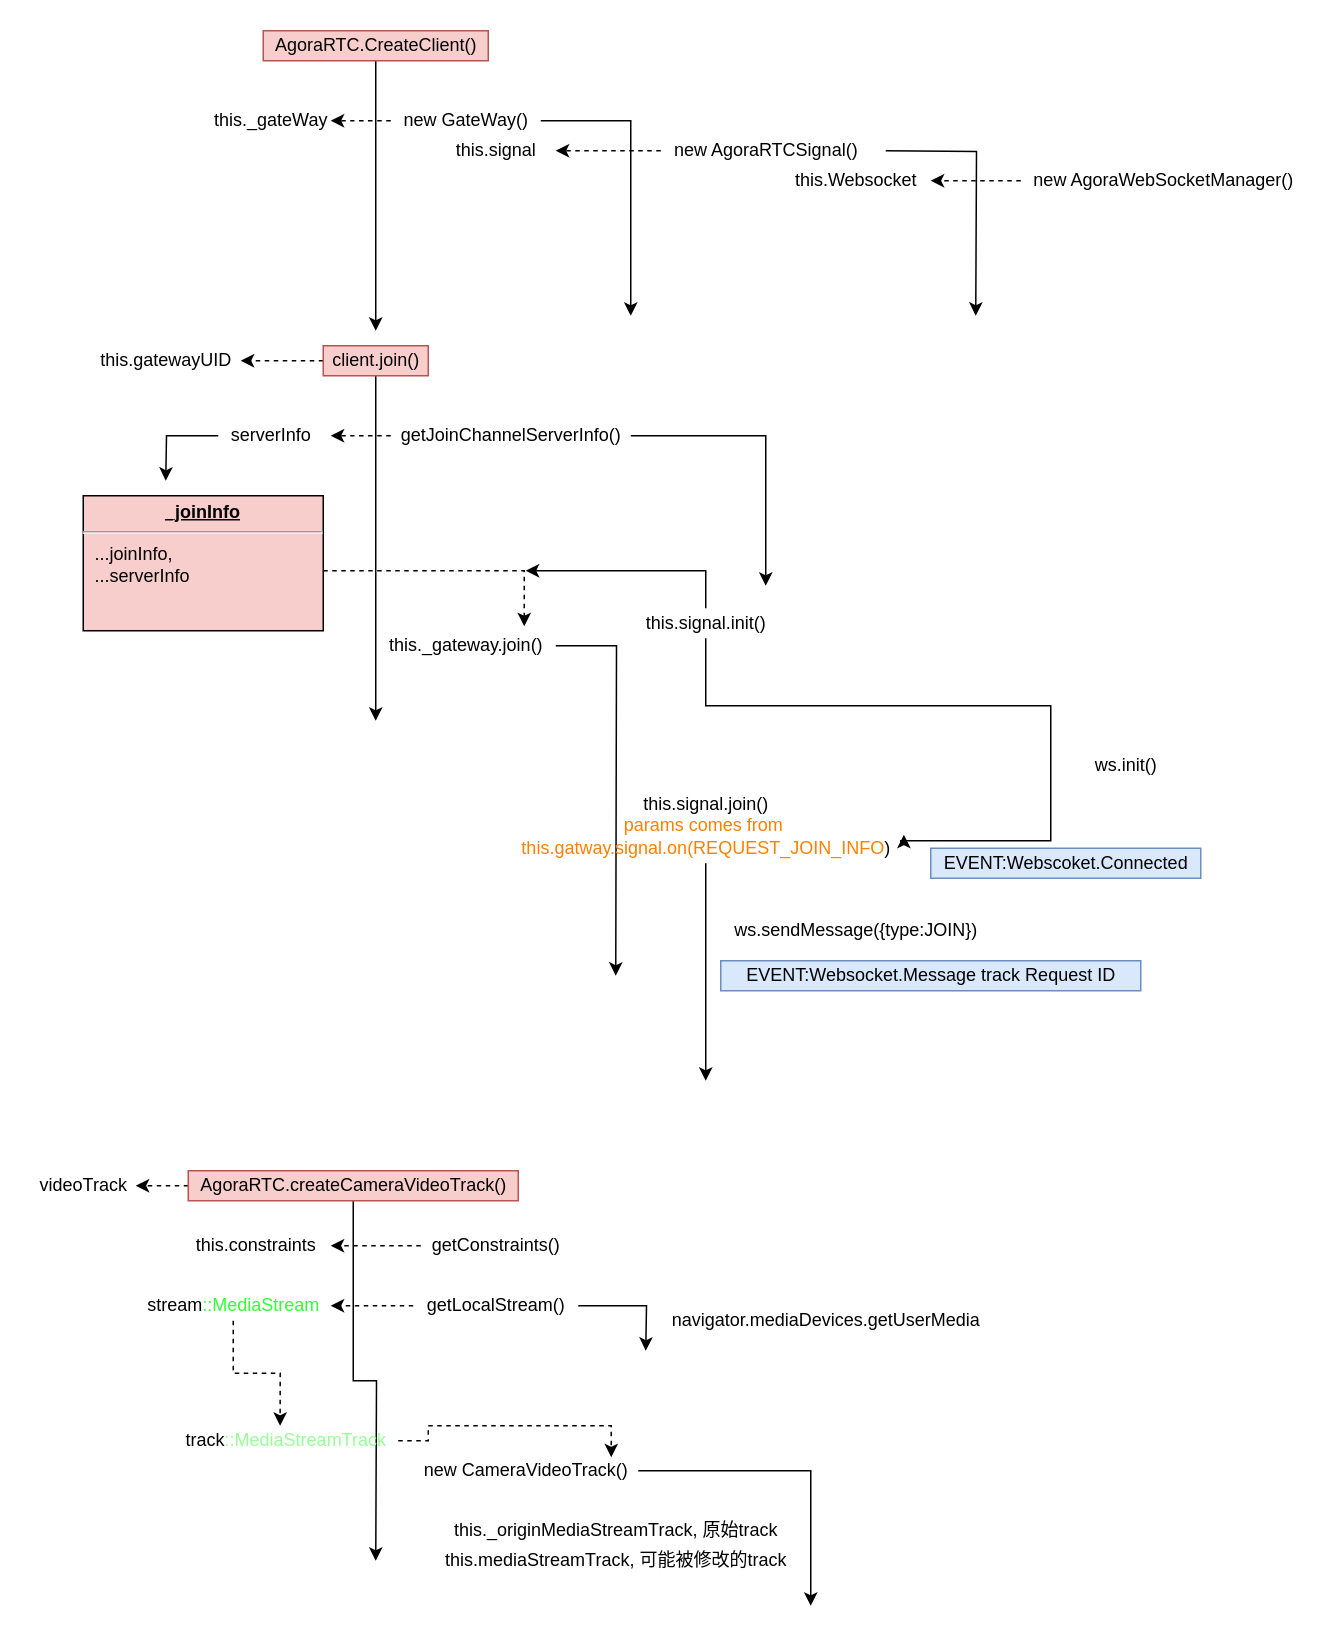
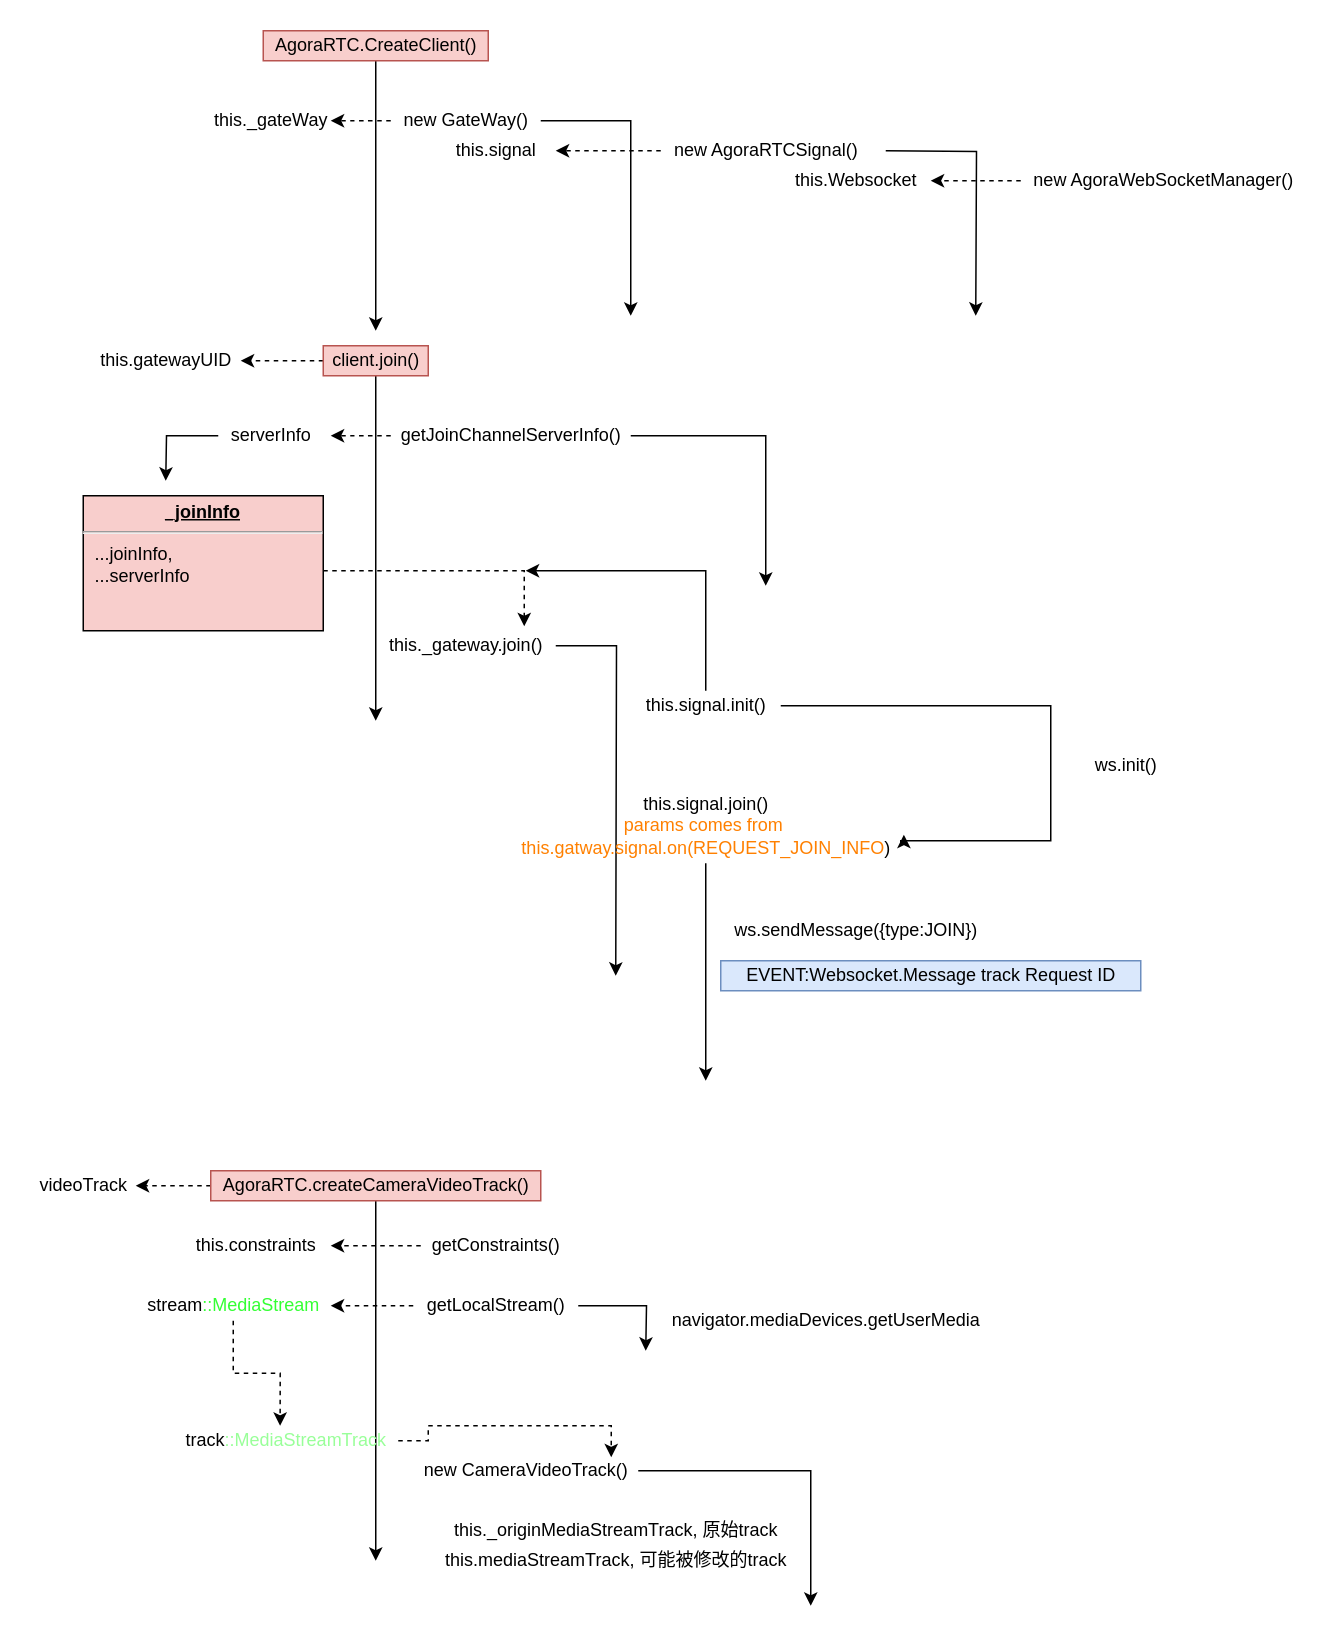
node "this.signal.init()": moved (706, 623) -> (706, 706)
node "EVENT:Webscoket.Connected": removed
node "AgoraRTC.createCameraVideoTrack()": moved (353, 1186) -> (376, 1186)
